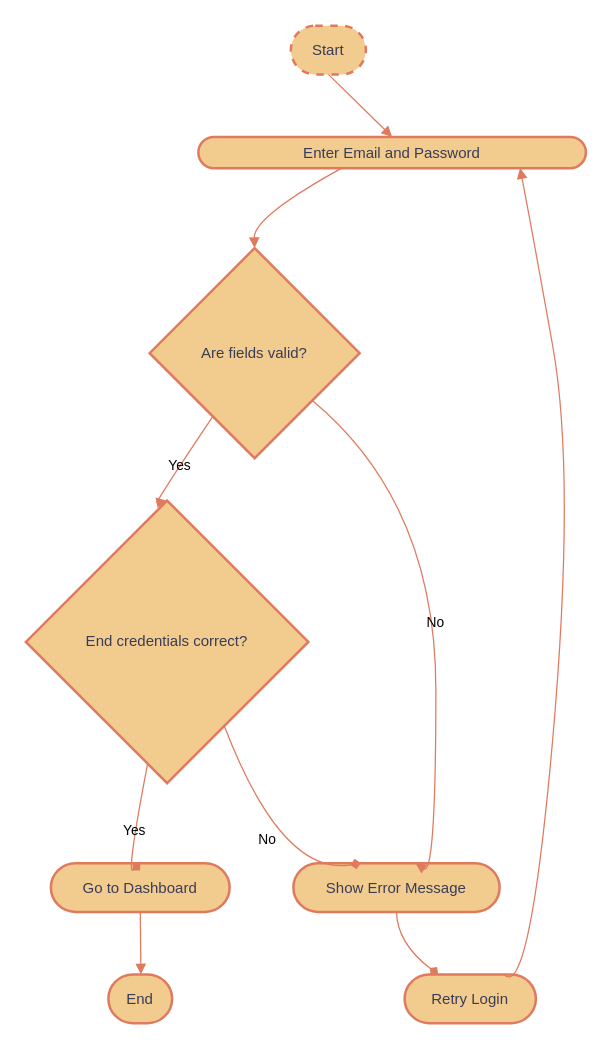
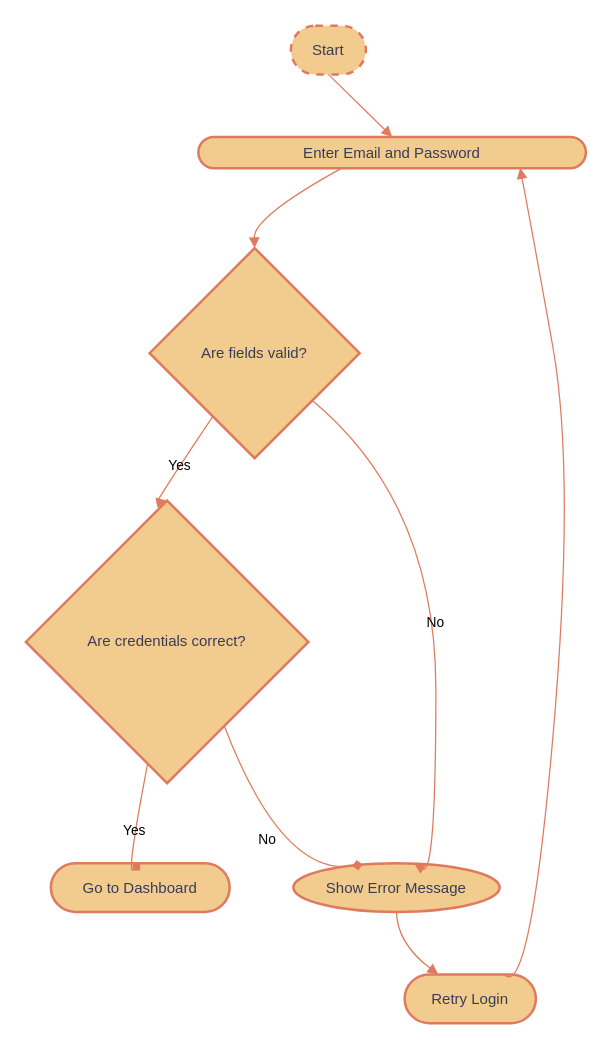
node "End credentials correct?": label "End credentials correct?" -> "Are credentials correct?"
node "Show Error Message": shape rounded rectangle -> ellipse
edge "Go to Dashboard" -> "End": removed
edge "Show Error Message" -> "Retry Login": arrowhead diamond -> block
node "End": removed
